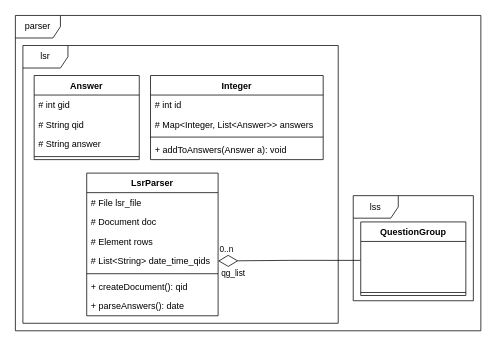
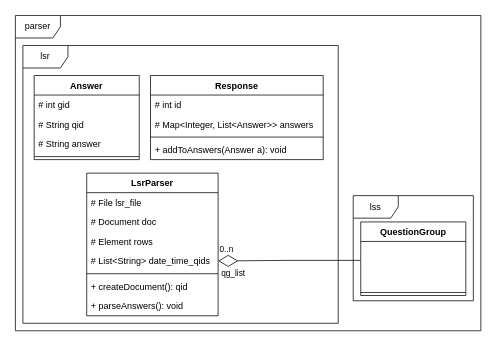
node "Integer": label "Integer" -> "Response"
node "+ parseAnswers(): date": label "+ parseAnswers(): date" -> "+ parseAnswers(): void"
